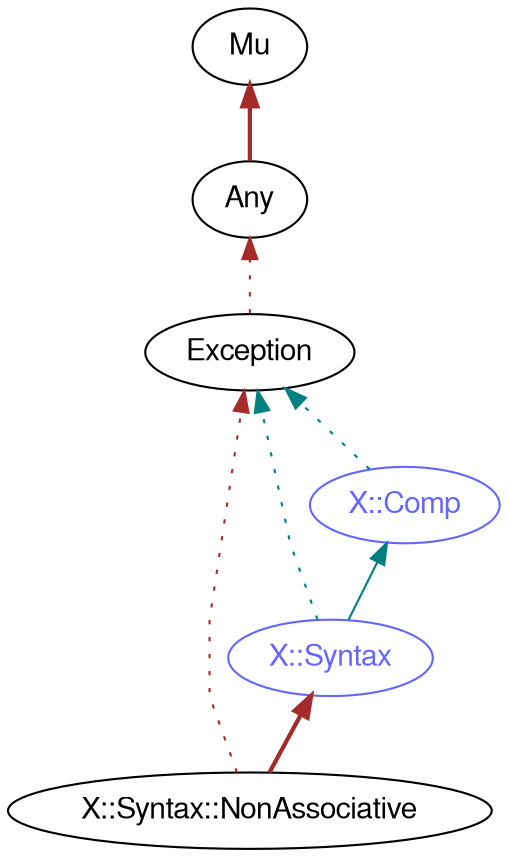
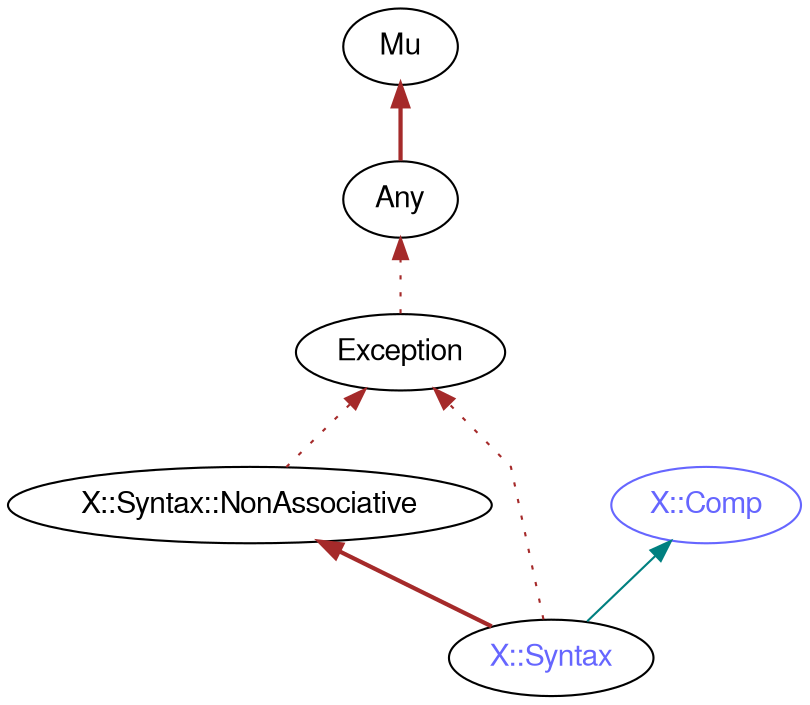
edge "X::Comp" -> "Exception": removed
edge "X::Syntax" -> "Exception": color teal -> brown
node "X::Syntax": color #6666ff -> #000000
edge "X::Syntax::NonAssociative" -> "X::Syntax": reversed
